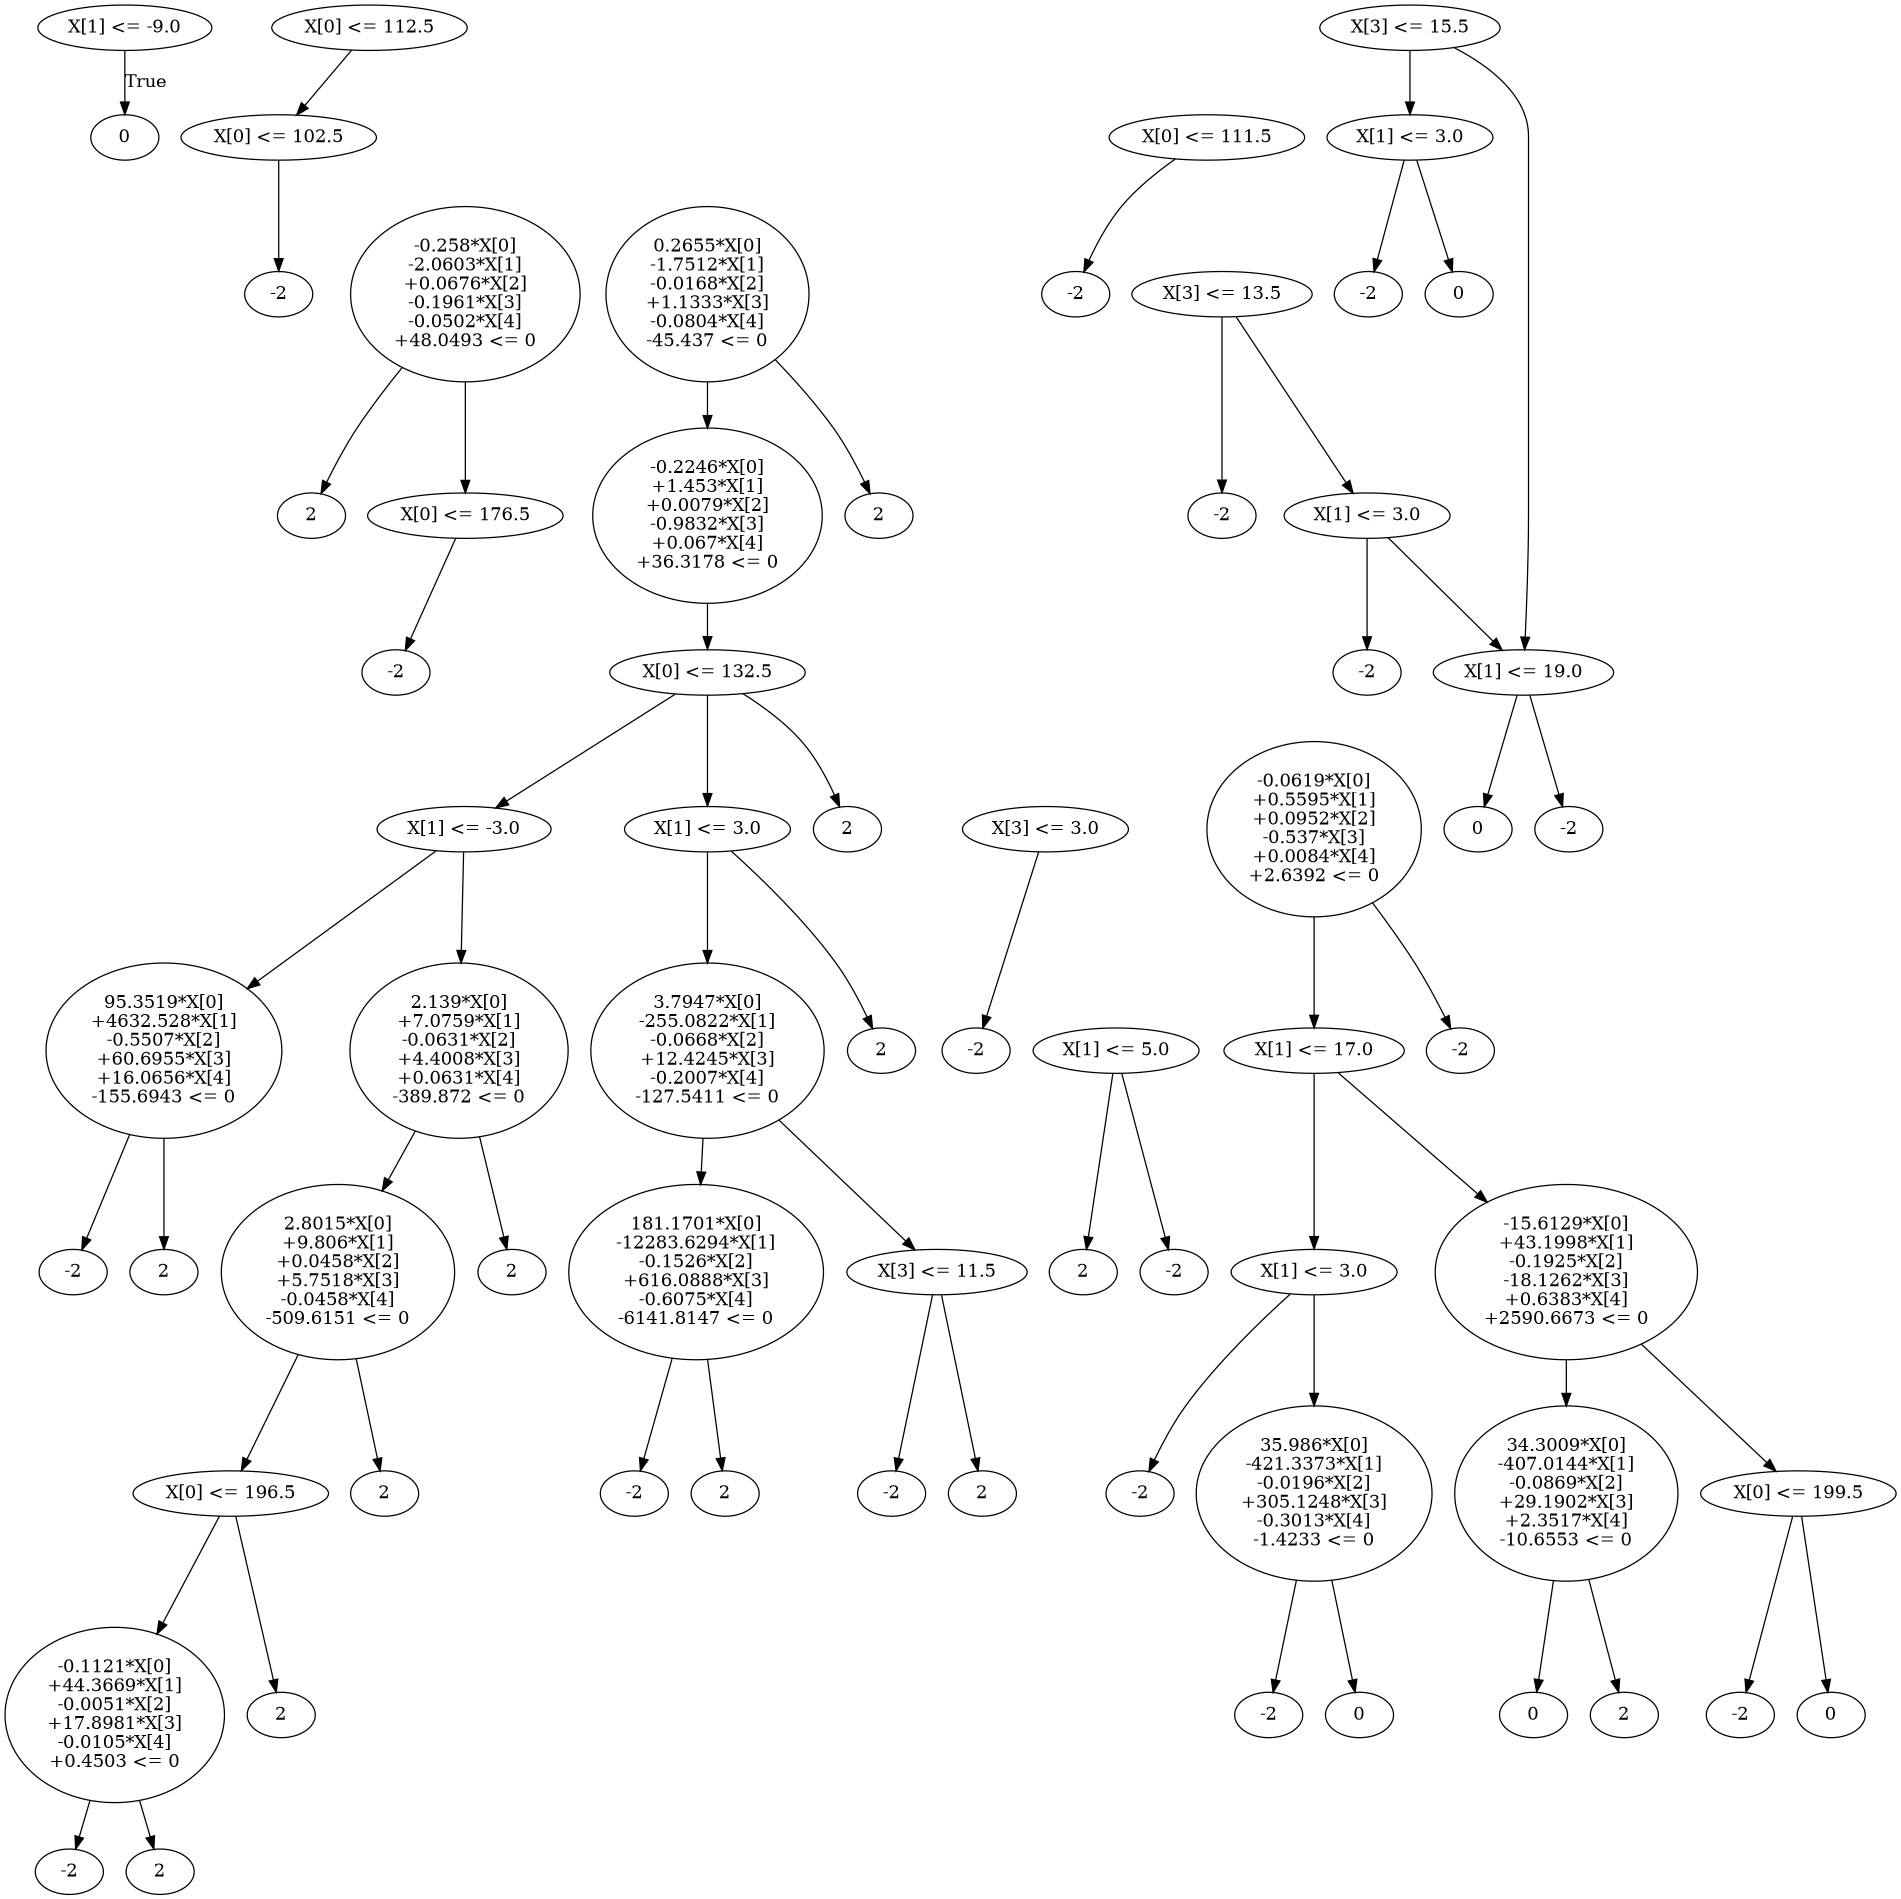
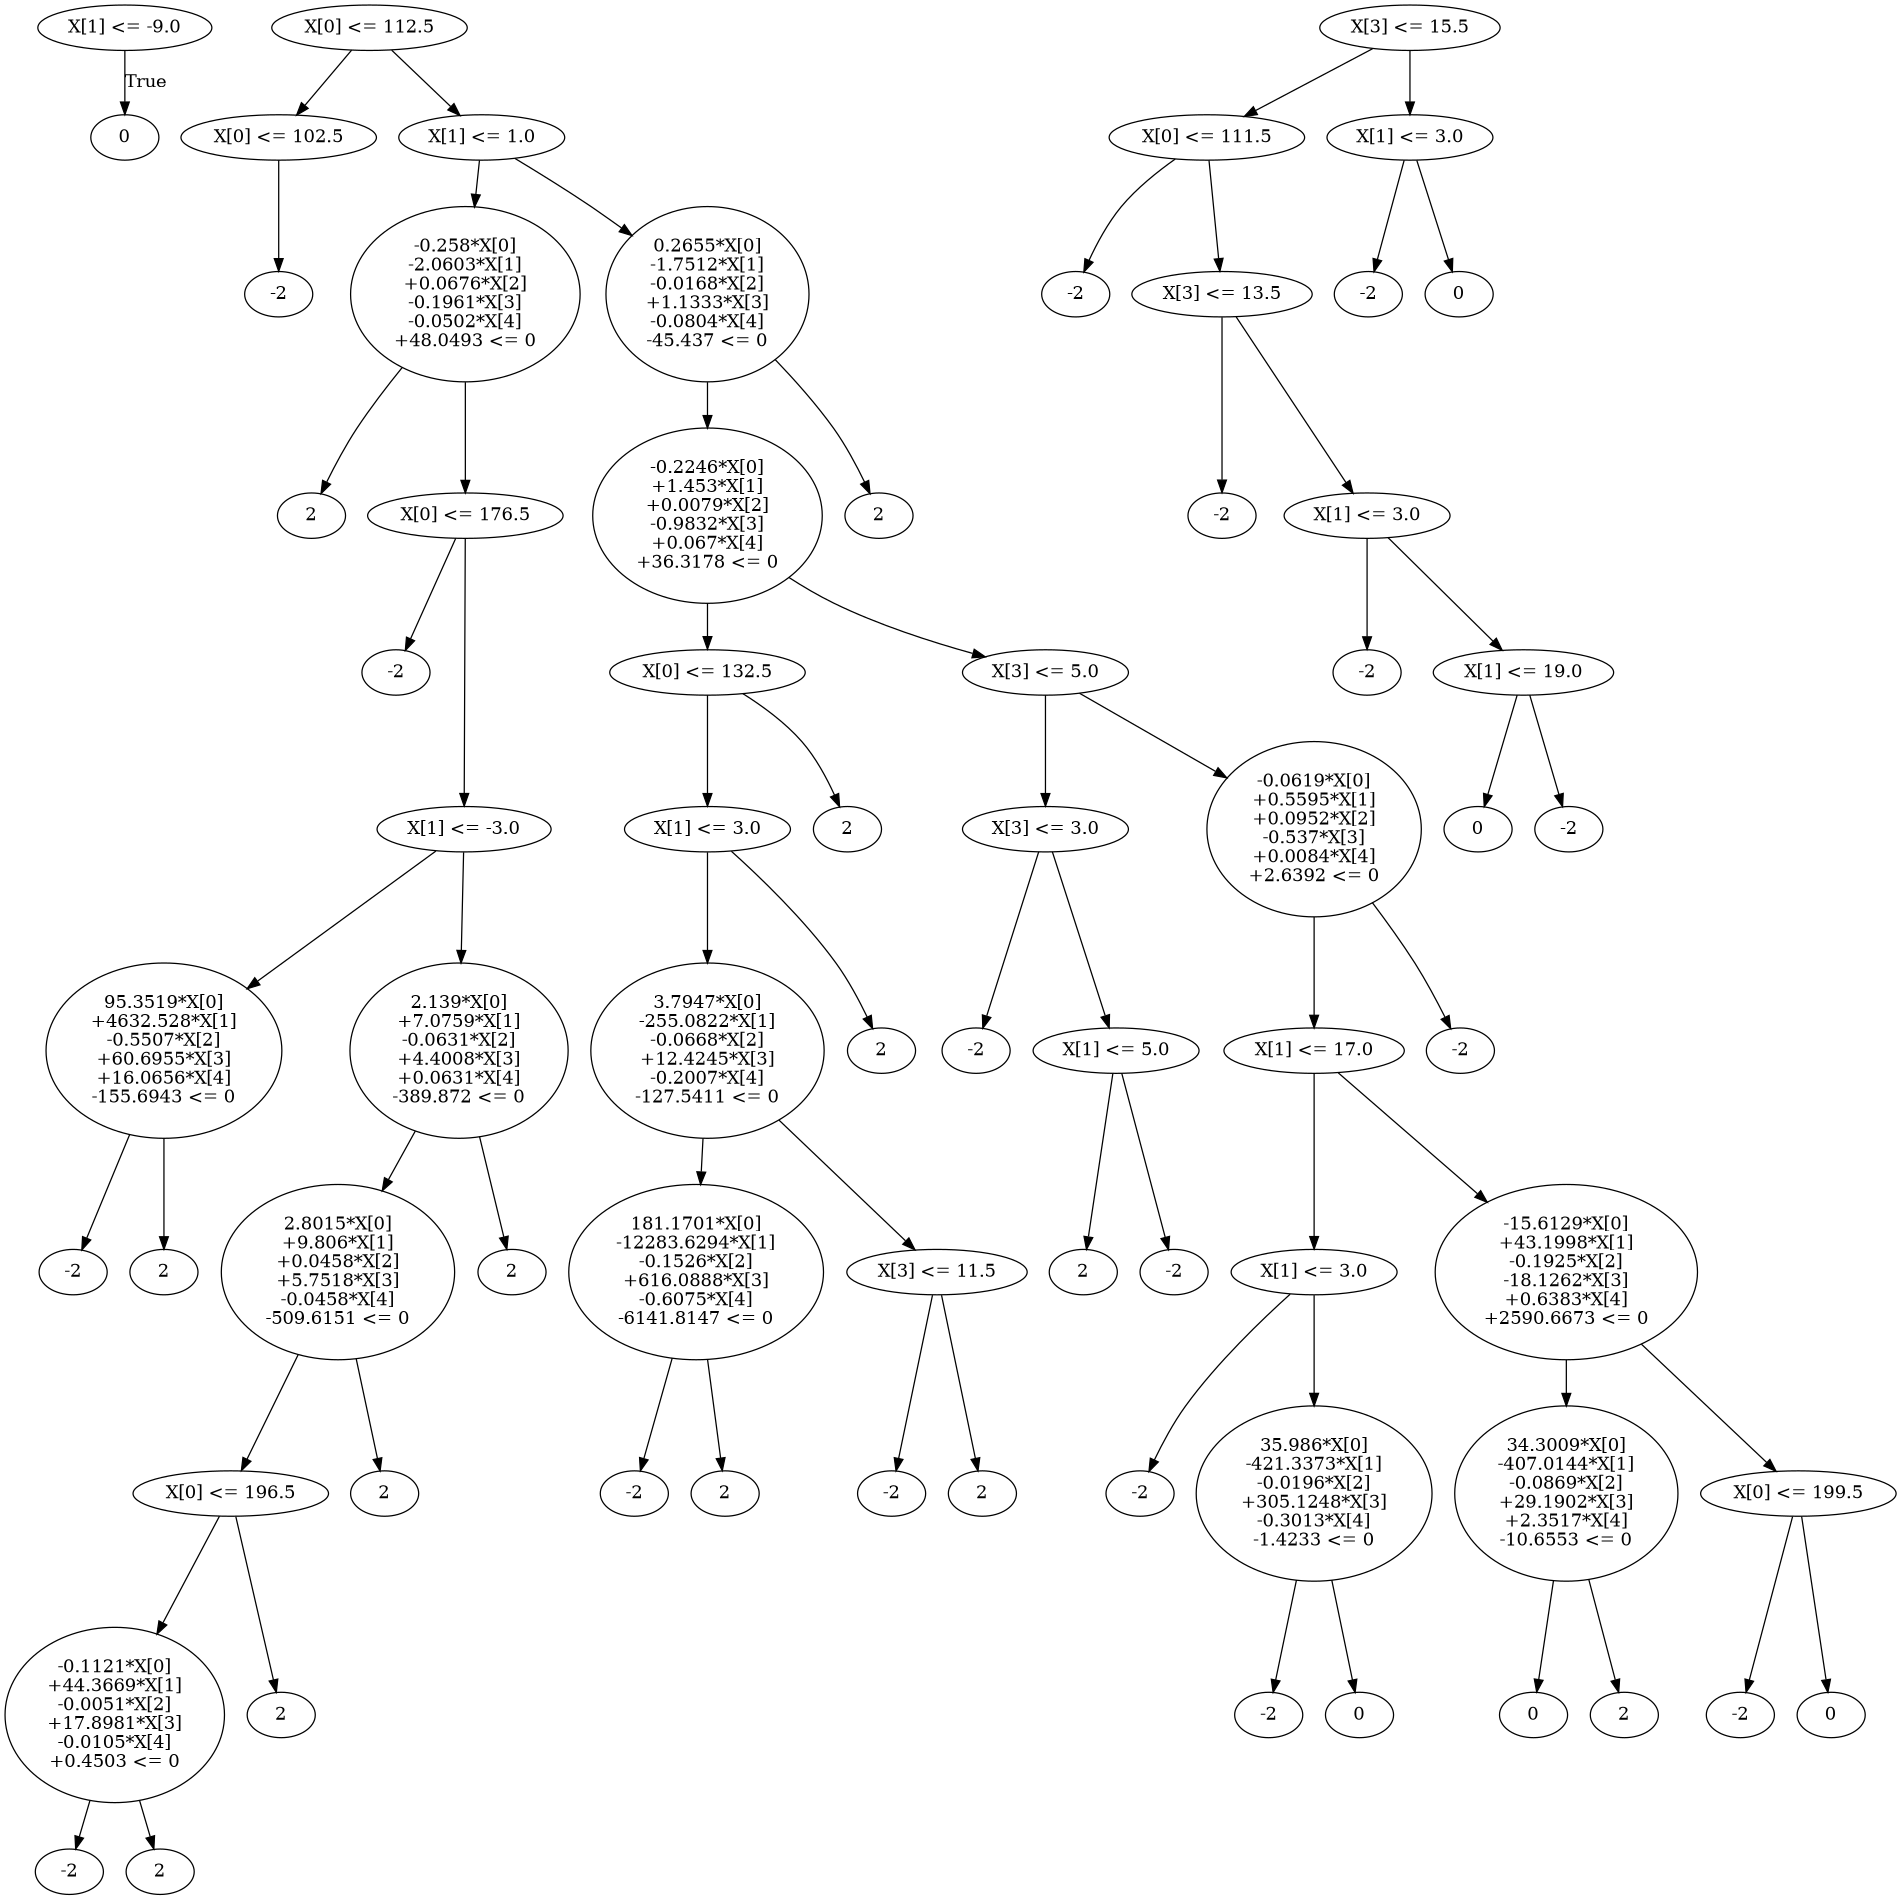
node "X[1] <= 1.0": added
edge "X[0] <= 111.5" -> "X[3] <= 13.5": added
edge "X[3] <= 15.5" -> "X[1] <= 19.0": now "X[3] <= 15.5" -> "X[0] <= 111.5"
node "X[3] <= 5.0": added
edge "X[0] <= 132.5" -> "X[1] <= -3.0": now "X[0] <= 176.5" -> "X[1] <= -3.0"
edge "X[3] <= 3.0" -> "X[1] <= 5.0": added
